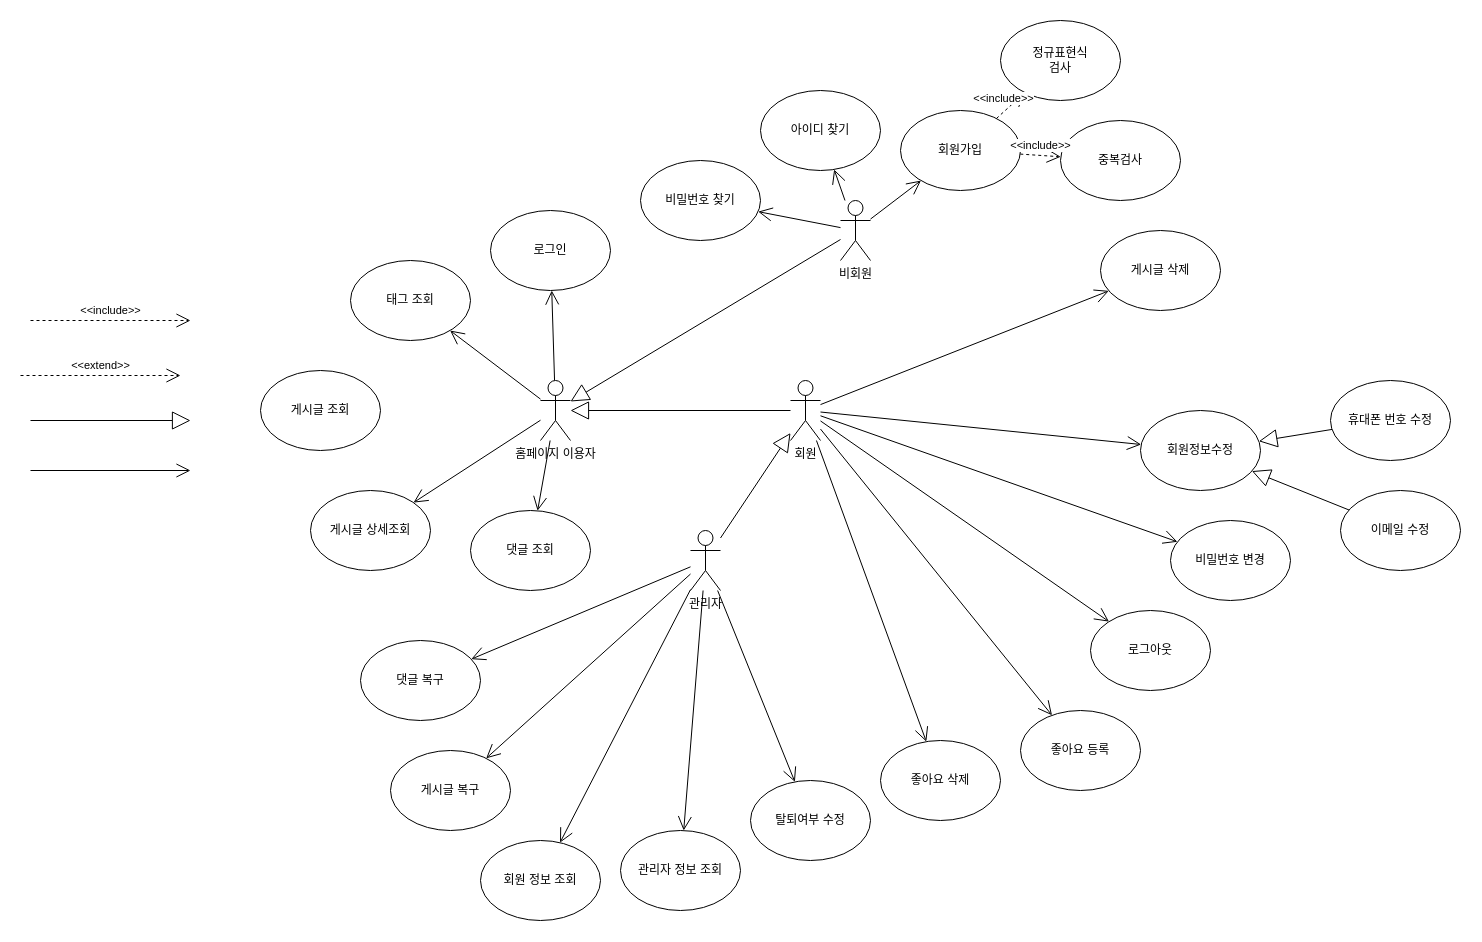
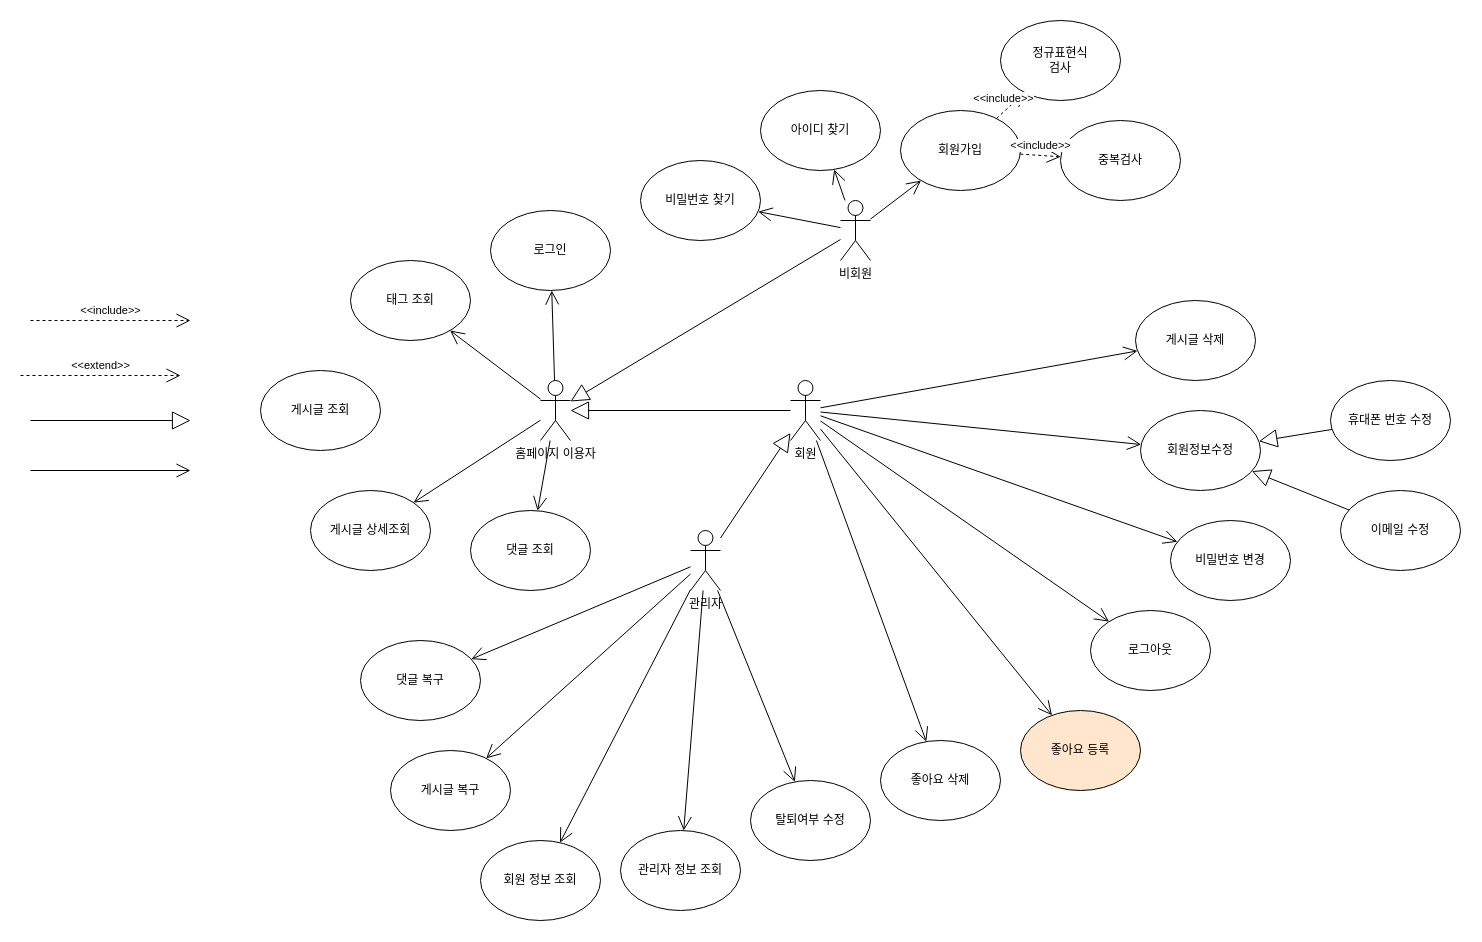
node "게시글 삭제": moved (1161, 271) -> (1196, 341)
node "좋아요 등록": fillcolor #ffffff -> #ffe6cc
